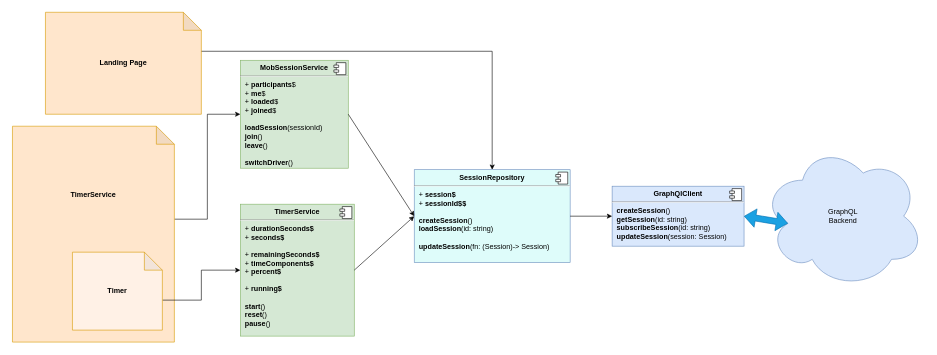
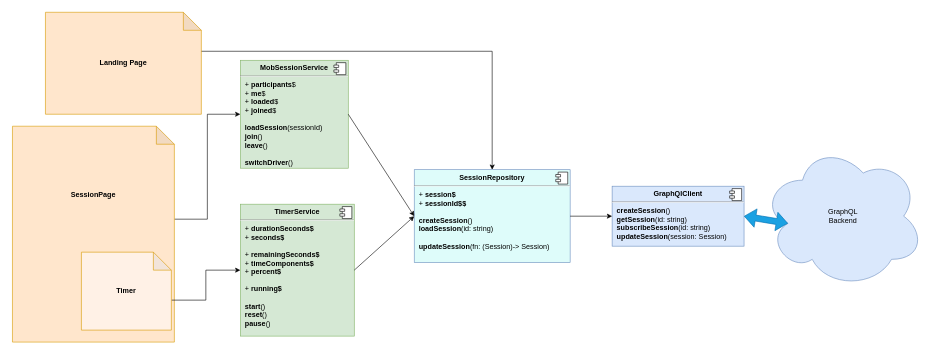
node "TimerService": label "TimerService" -> "SessionPage"
node "Timer": moved (117, 291) -> (126, 291)
